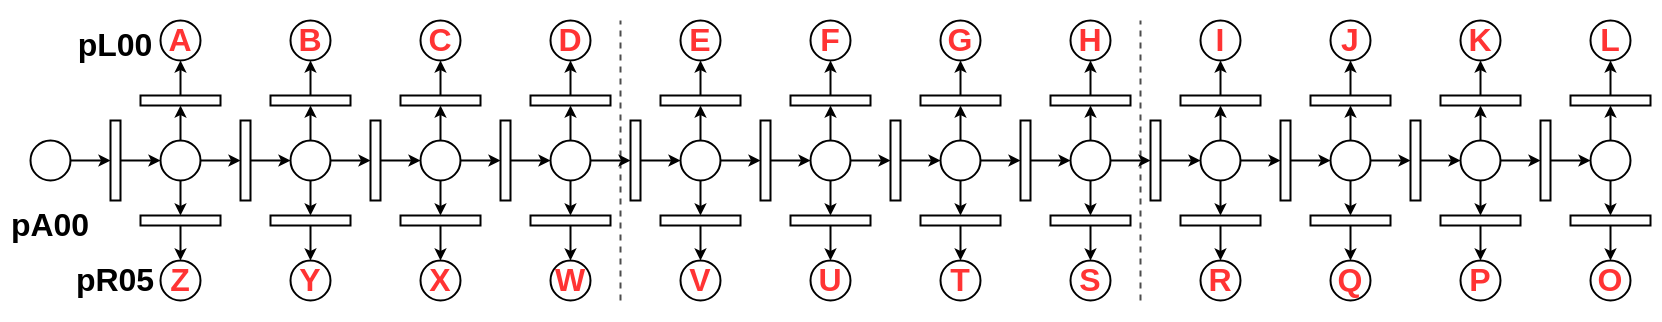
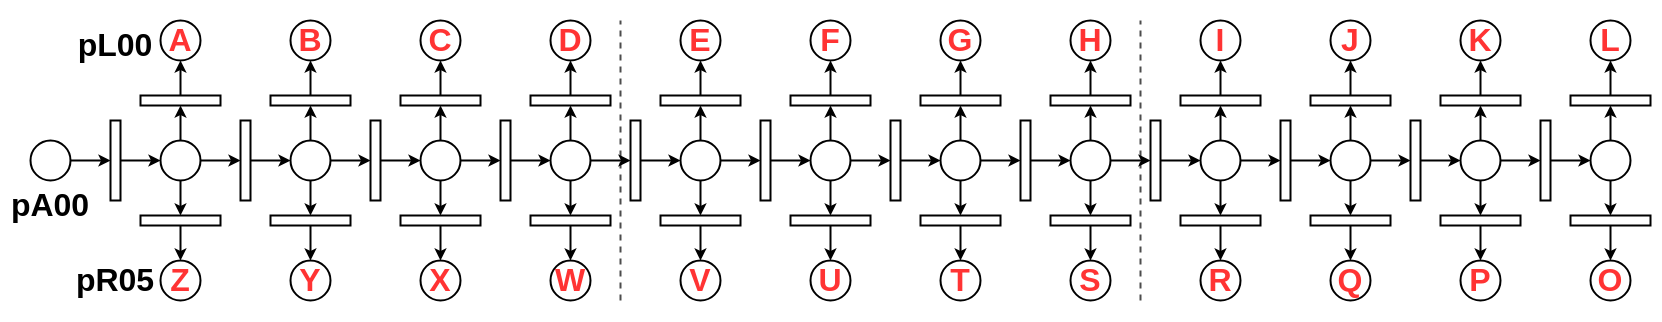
node "pA00": moved (51, 226) -> (51, 206)
